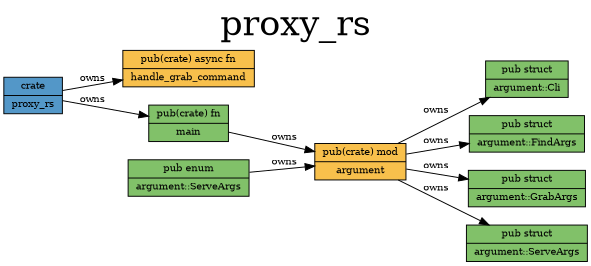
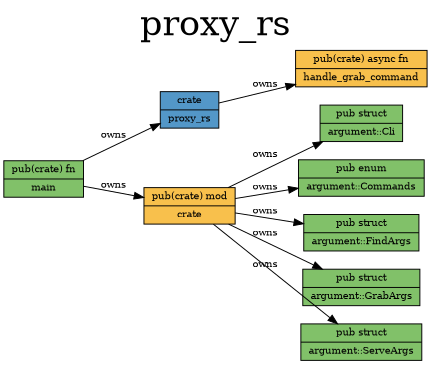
edge "crate" -> "pub(crate) fn": reversed
edge "pub enum" -> "pub(crate) mod": reversed
node "pub(crate) mod": text "argument" -> "crate"
node "pub enum": text "argument::ServeArgs" -> "argument::Commands"
